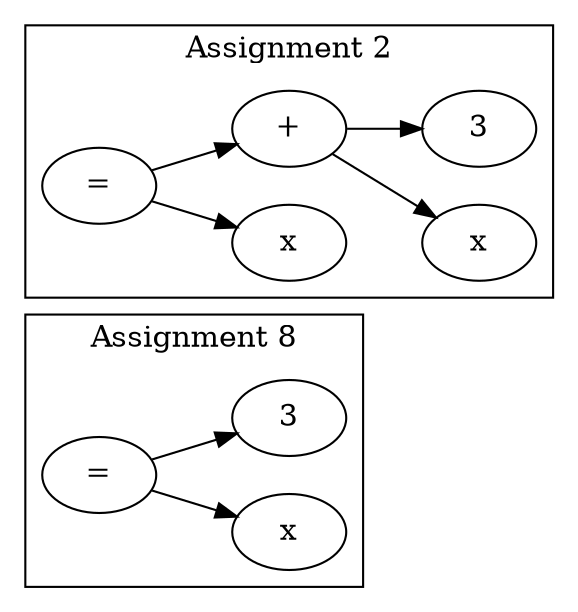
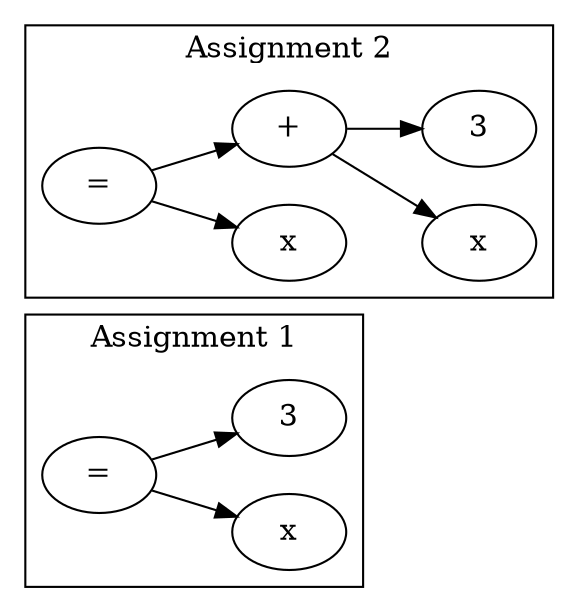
cluster "Assignment 8": label "Assignment 8" -> "Assignment 1"
